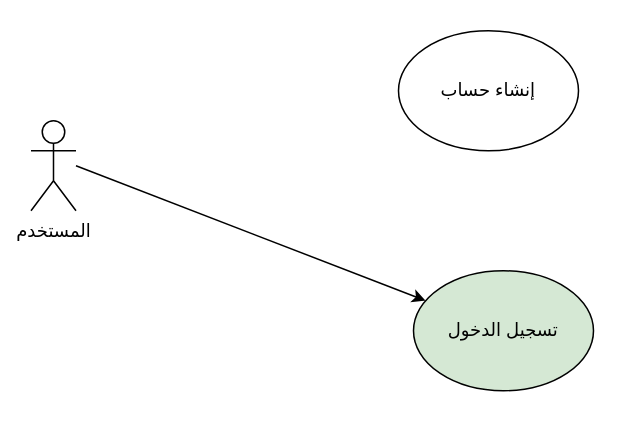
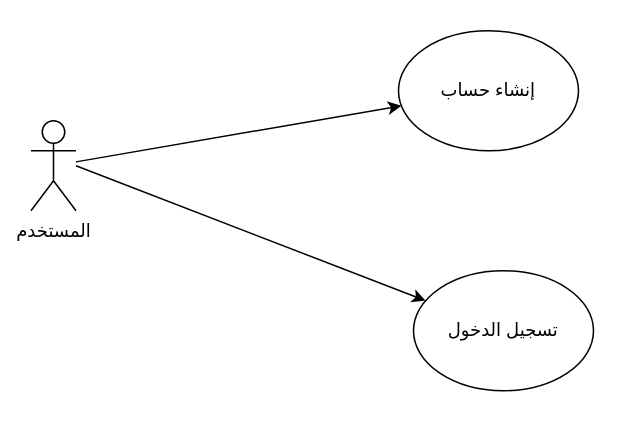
edge "المستخدم" -> "إنشاء حساب": added
node "تسجيل الدخول": fillcolor #d5e8d4 -> #ffffff
